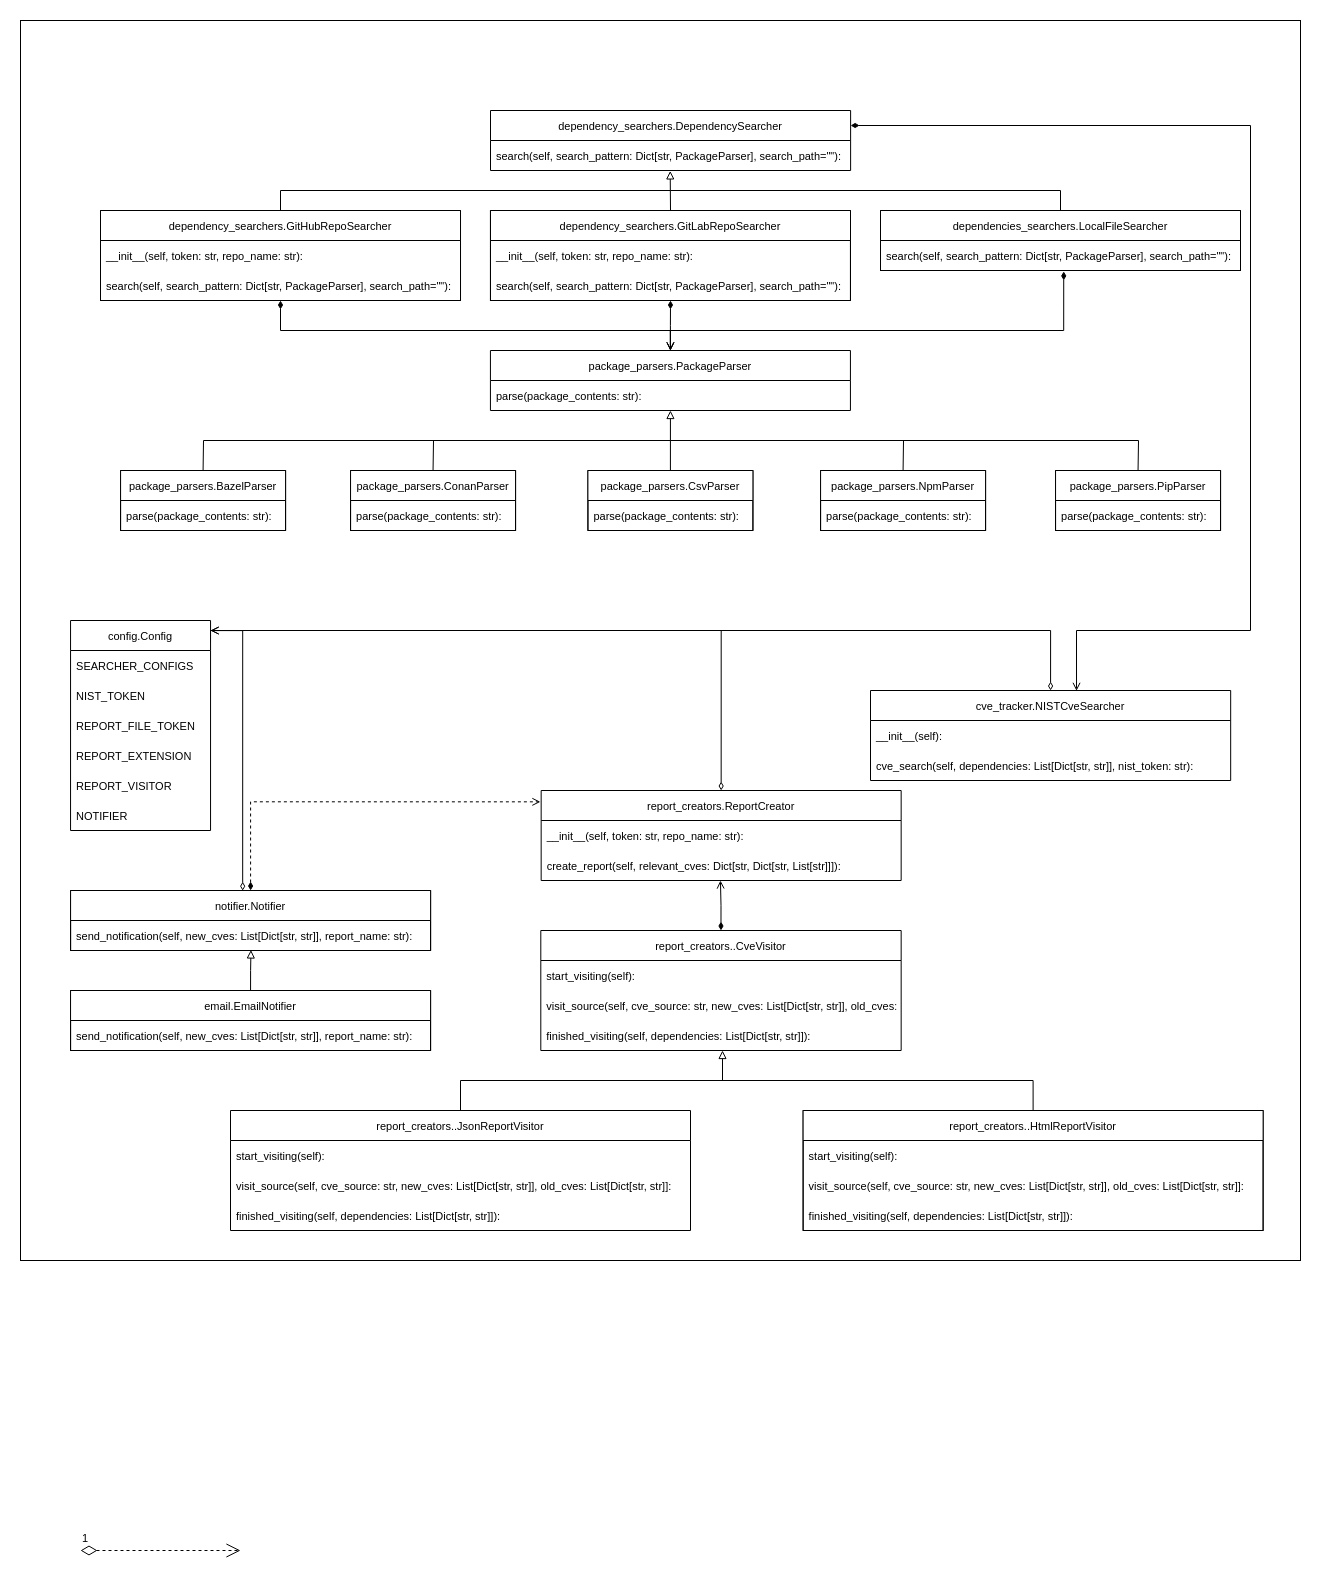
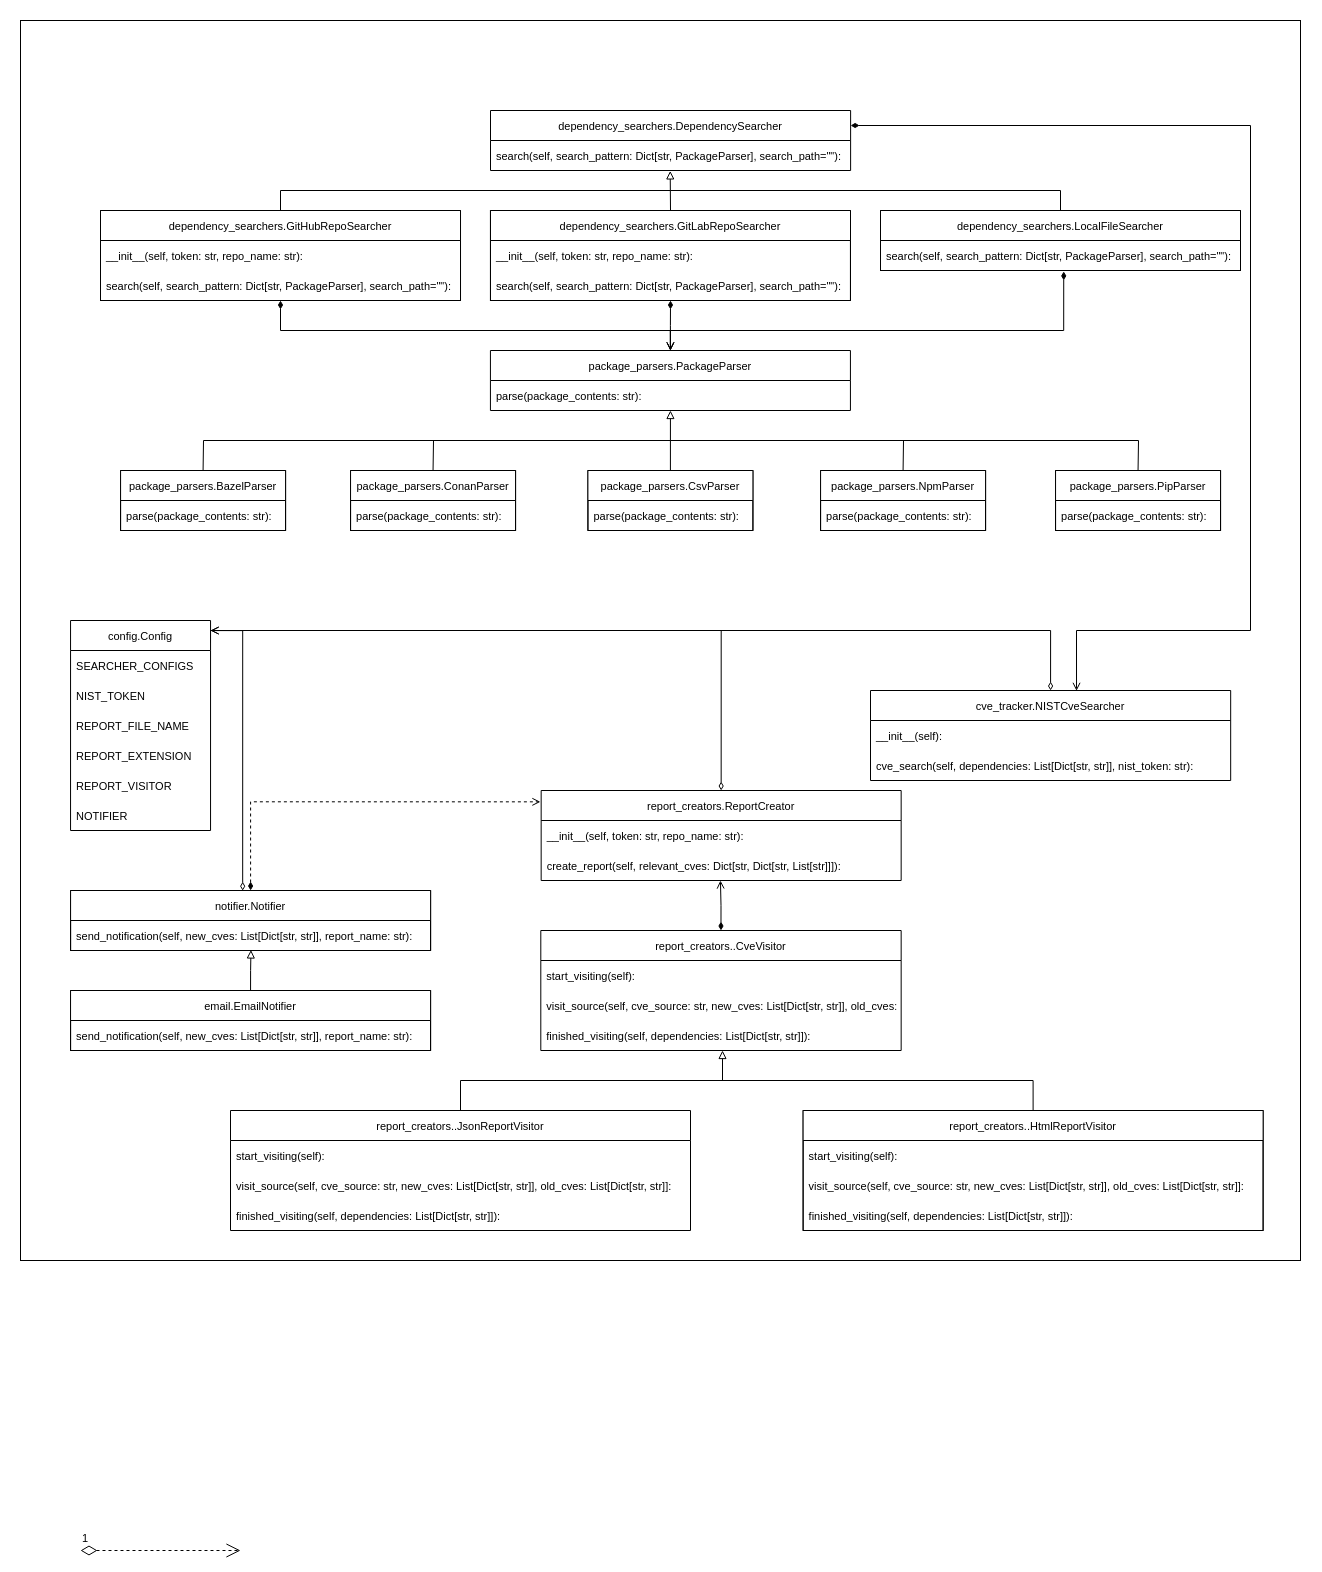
node "dependencies_searchers.LocalFileSearcher": label "dependencies_searchers.LocalFileSearcher" -> "dependency_searchers.LocalFileSearcher"
node "REPORT_FILE_TOKEN": label "REPORT_FILE_TOKEN" -> "REPORT_FILE_NAME"
